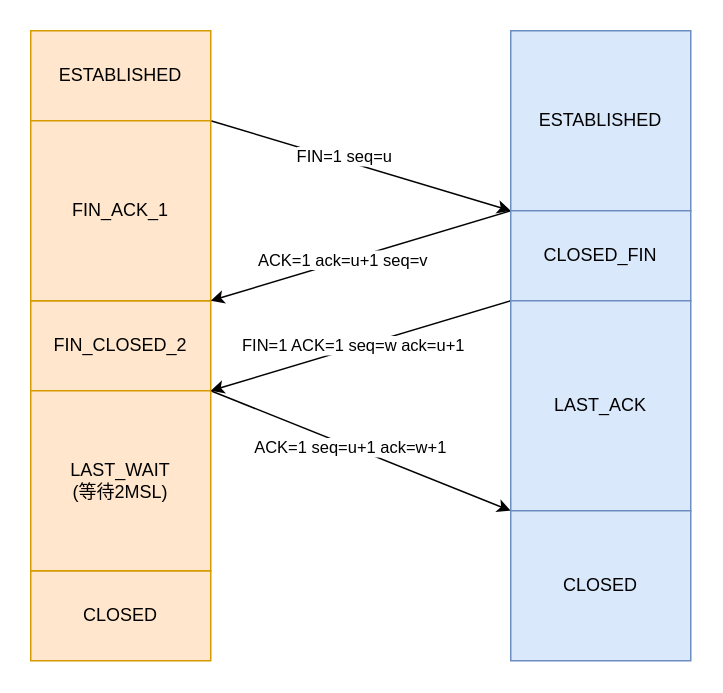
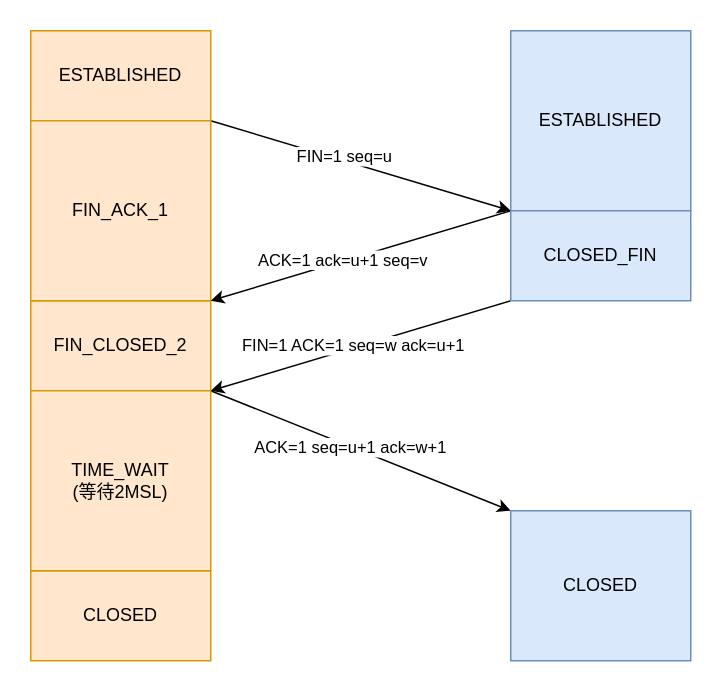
node "LAST_ACK": removed
node "LAST_WAIT (等待2MSL)": label "LAST_WAIT (等待2MSL)" -> "TIME_WAIT (等待2MSL)"
